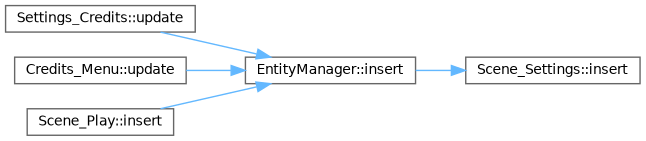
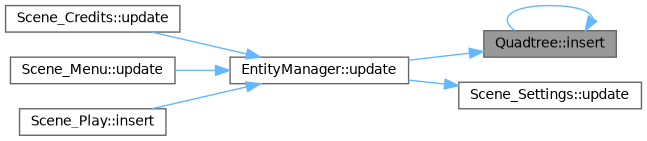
node "Settings_Credits::update": label "Settings_Credits::update" -> "Scene_Credits::update"
node "Quadtree::insert": added
node "Credits_Menu::update": label "Credits_Menu::update" -> "Scene_Menu::update"
node "EntityManager::insert": label "EntityManager::insert" -> "EntityManager::update"
node "Scene_Settings::insert": label "Scene_Settings::insert" -> "Scene_Settings::update"
